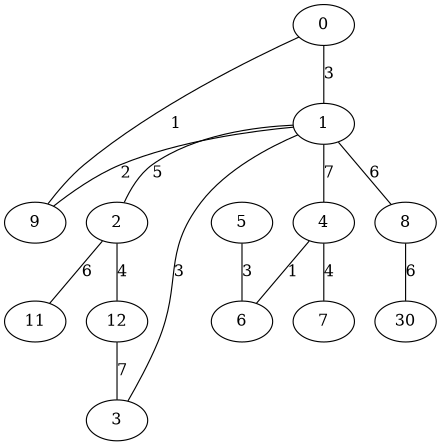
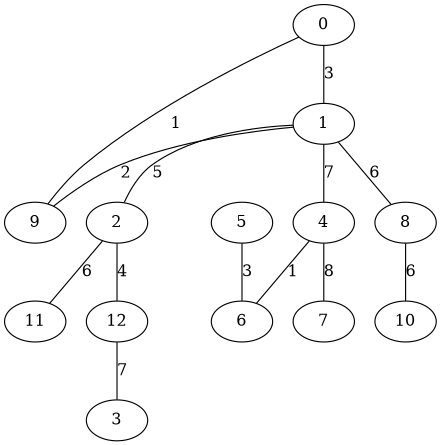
edge "1" -- "3": removed, label "3"
edge "4" -- "7": label "4" -> "8"
node "30": label "30" -> "10"
